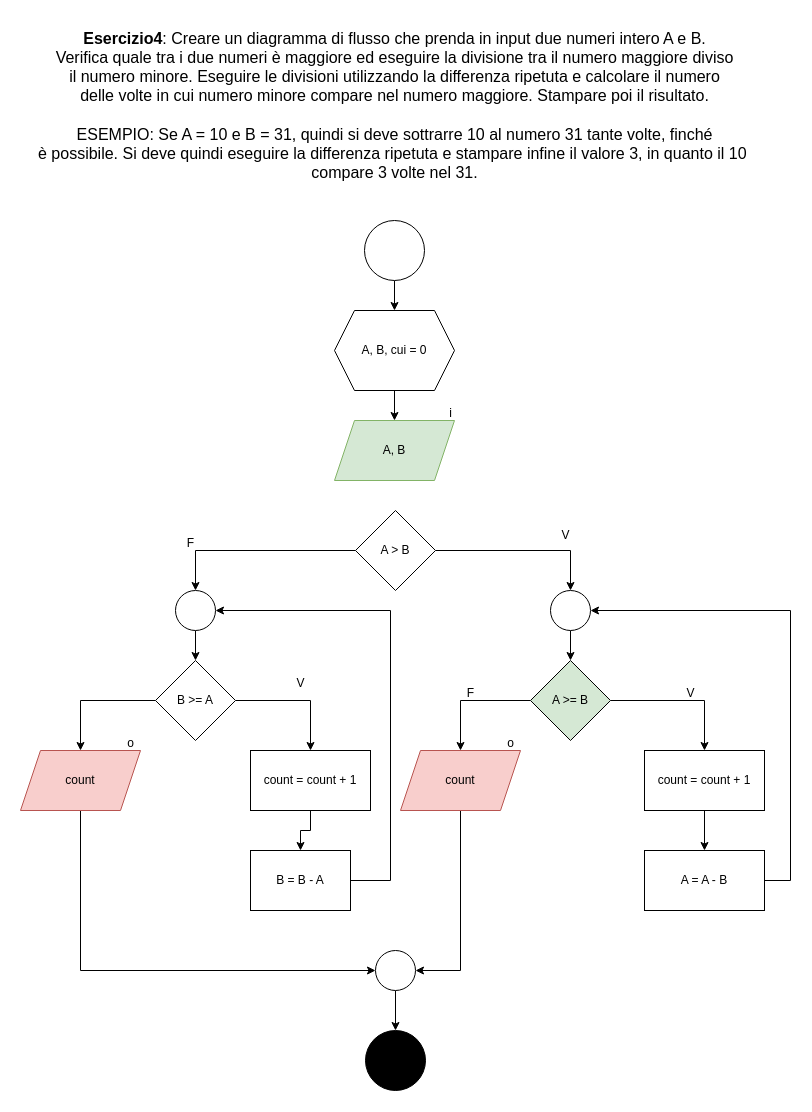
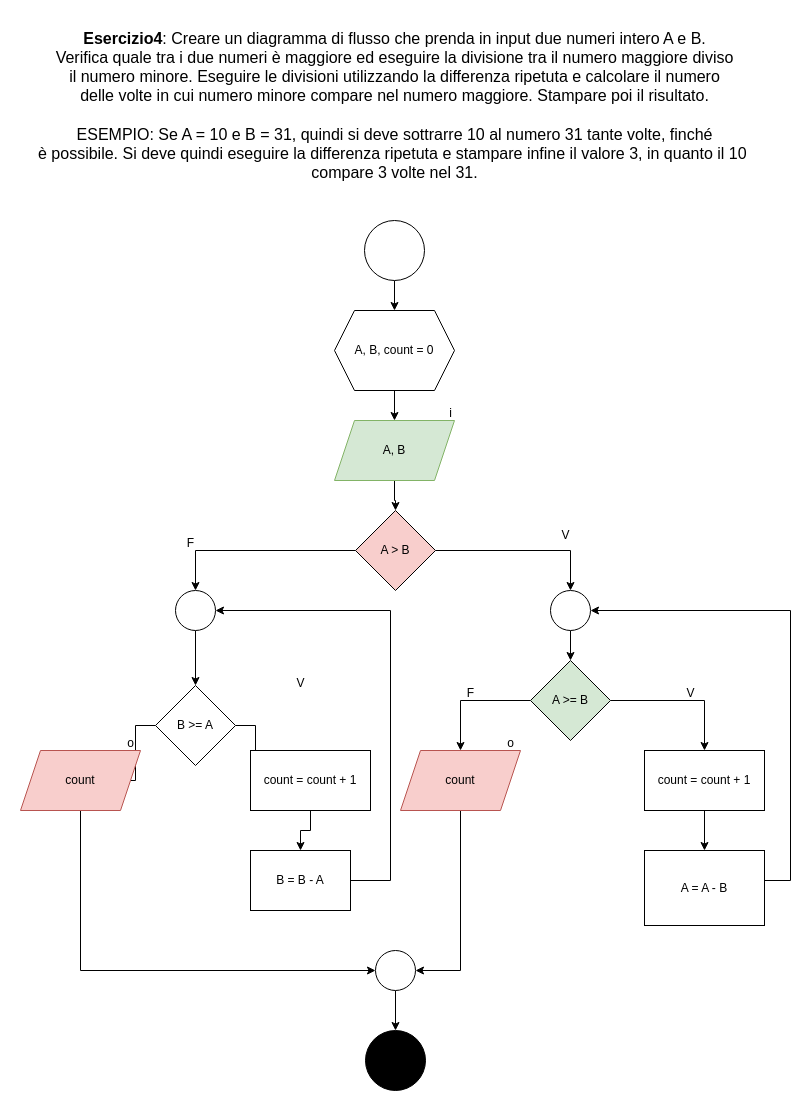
node "A, B, cui = 0": label "A, B, cui = 0" -> "A, B, count = 0"
edge "A, B" -> "A > B": added
node "A > B": fillcolor #ffffff -> #f8cecc
node "B >= A": moved (196, 701) -> (196, 726)
node "A = A - B": size 120x60 -> 120x75
